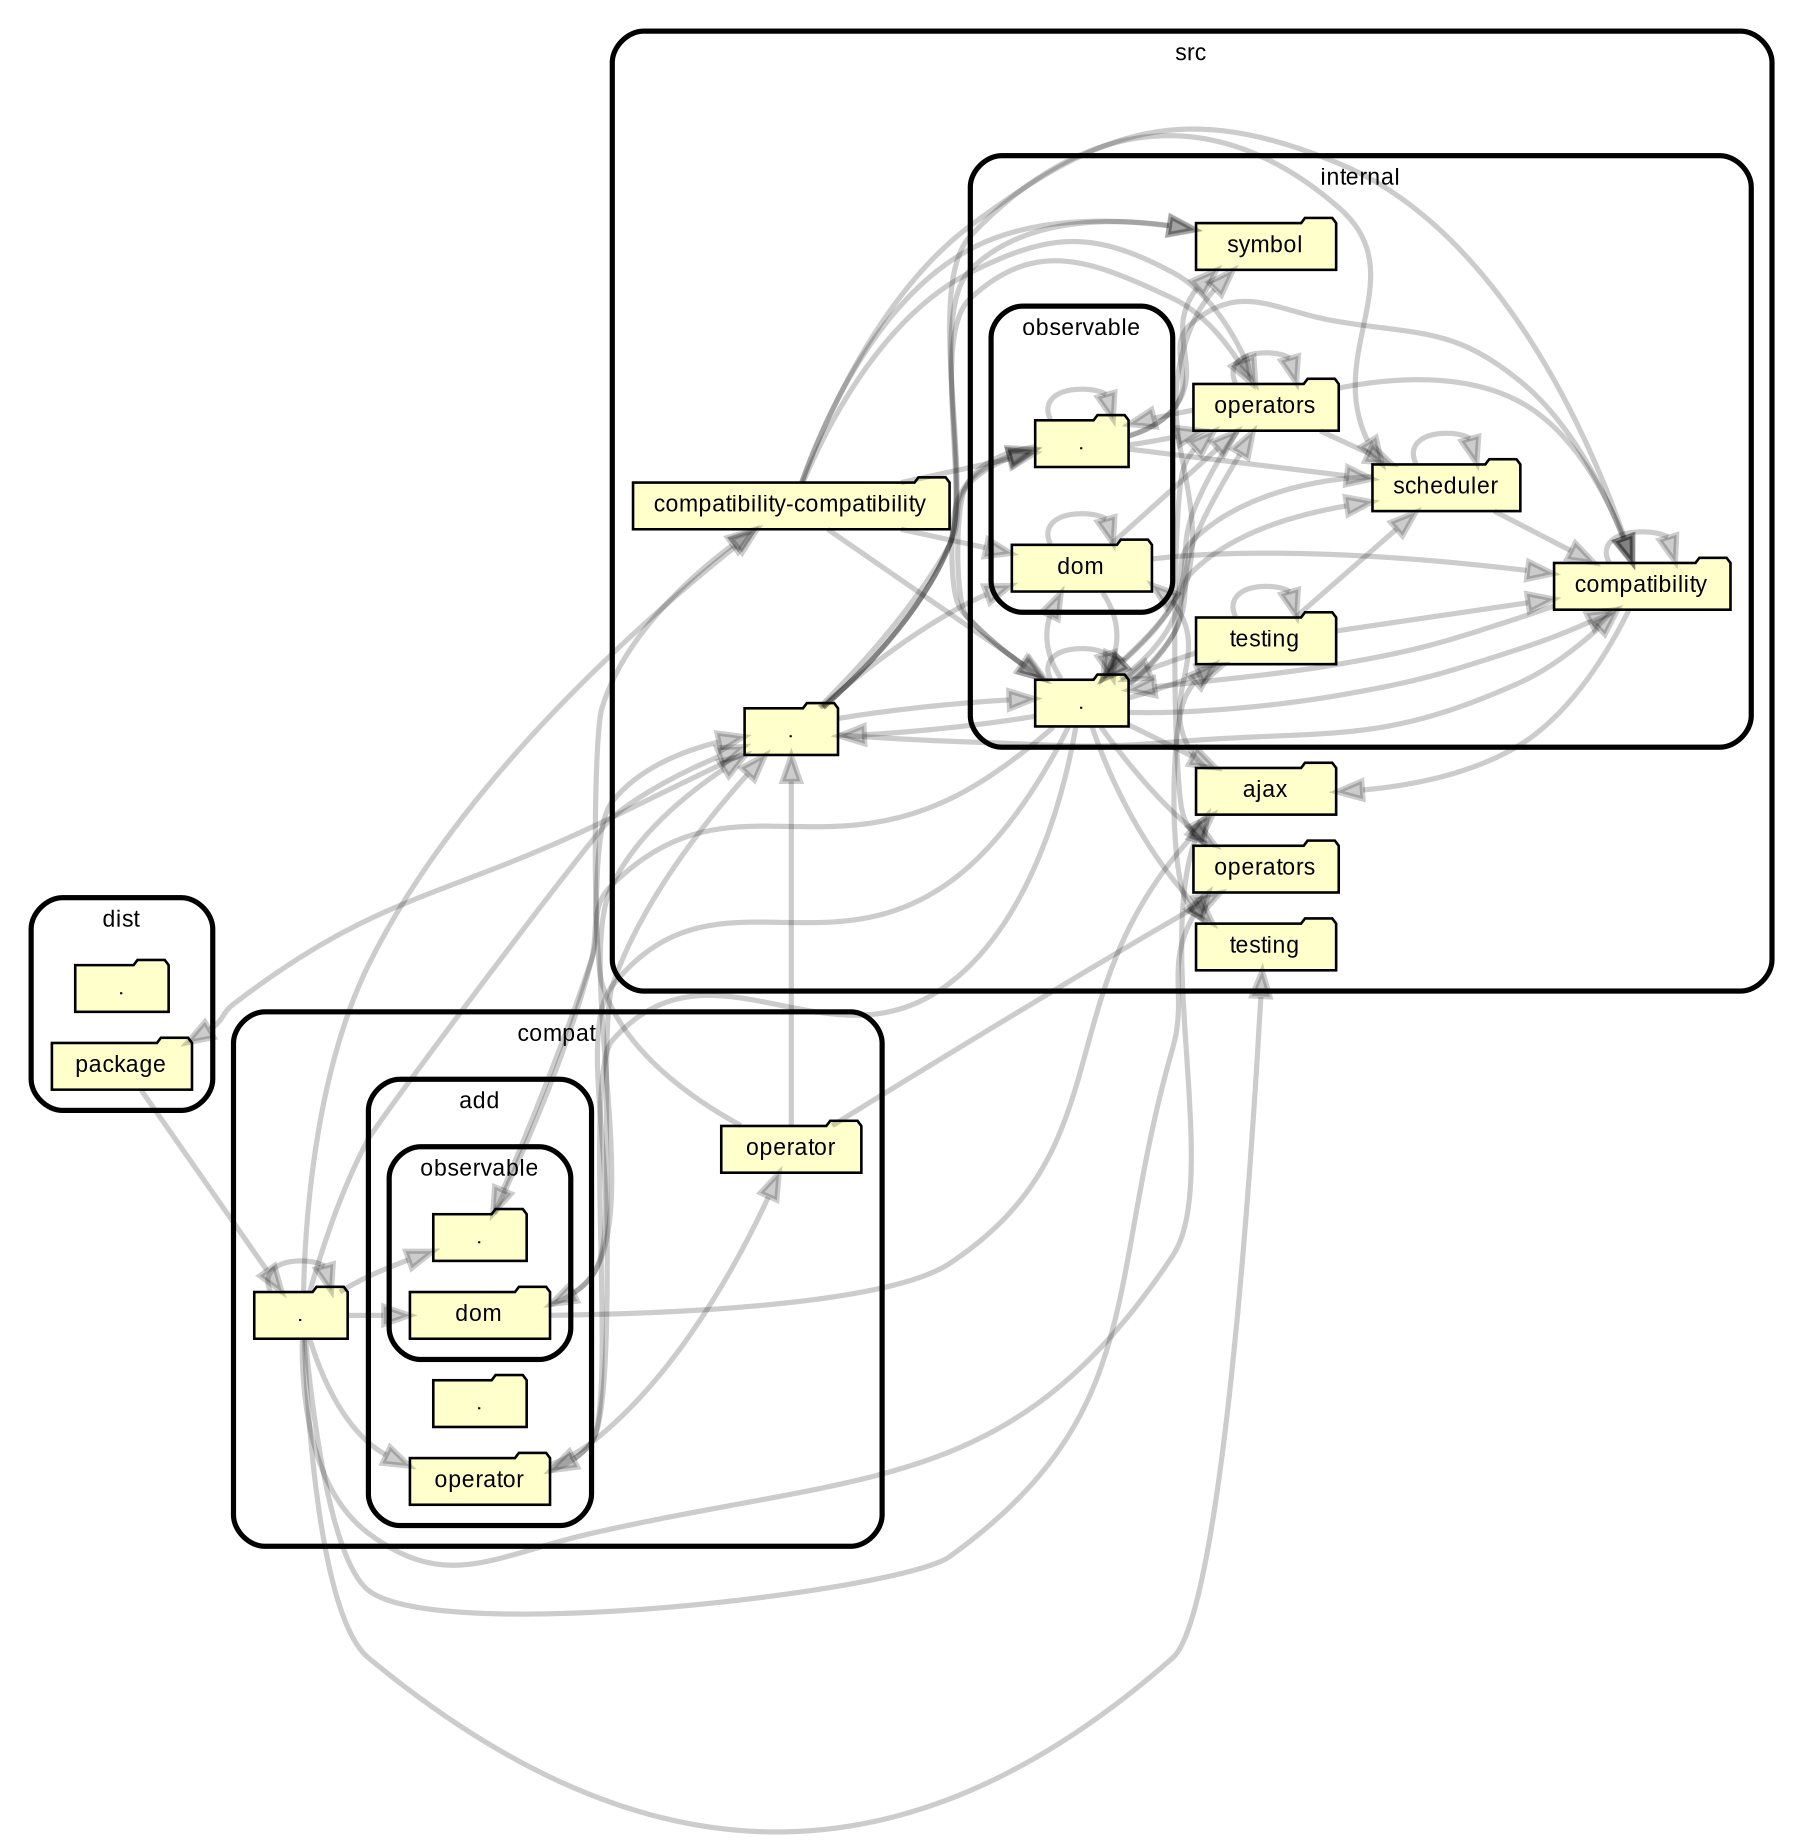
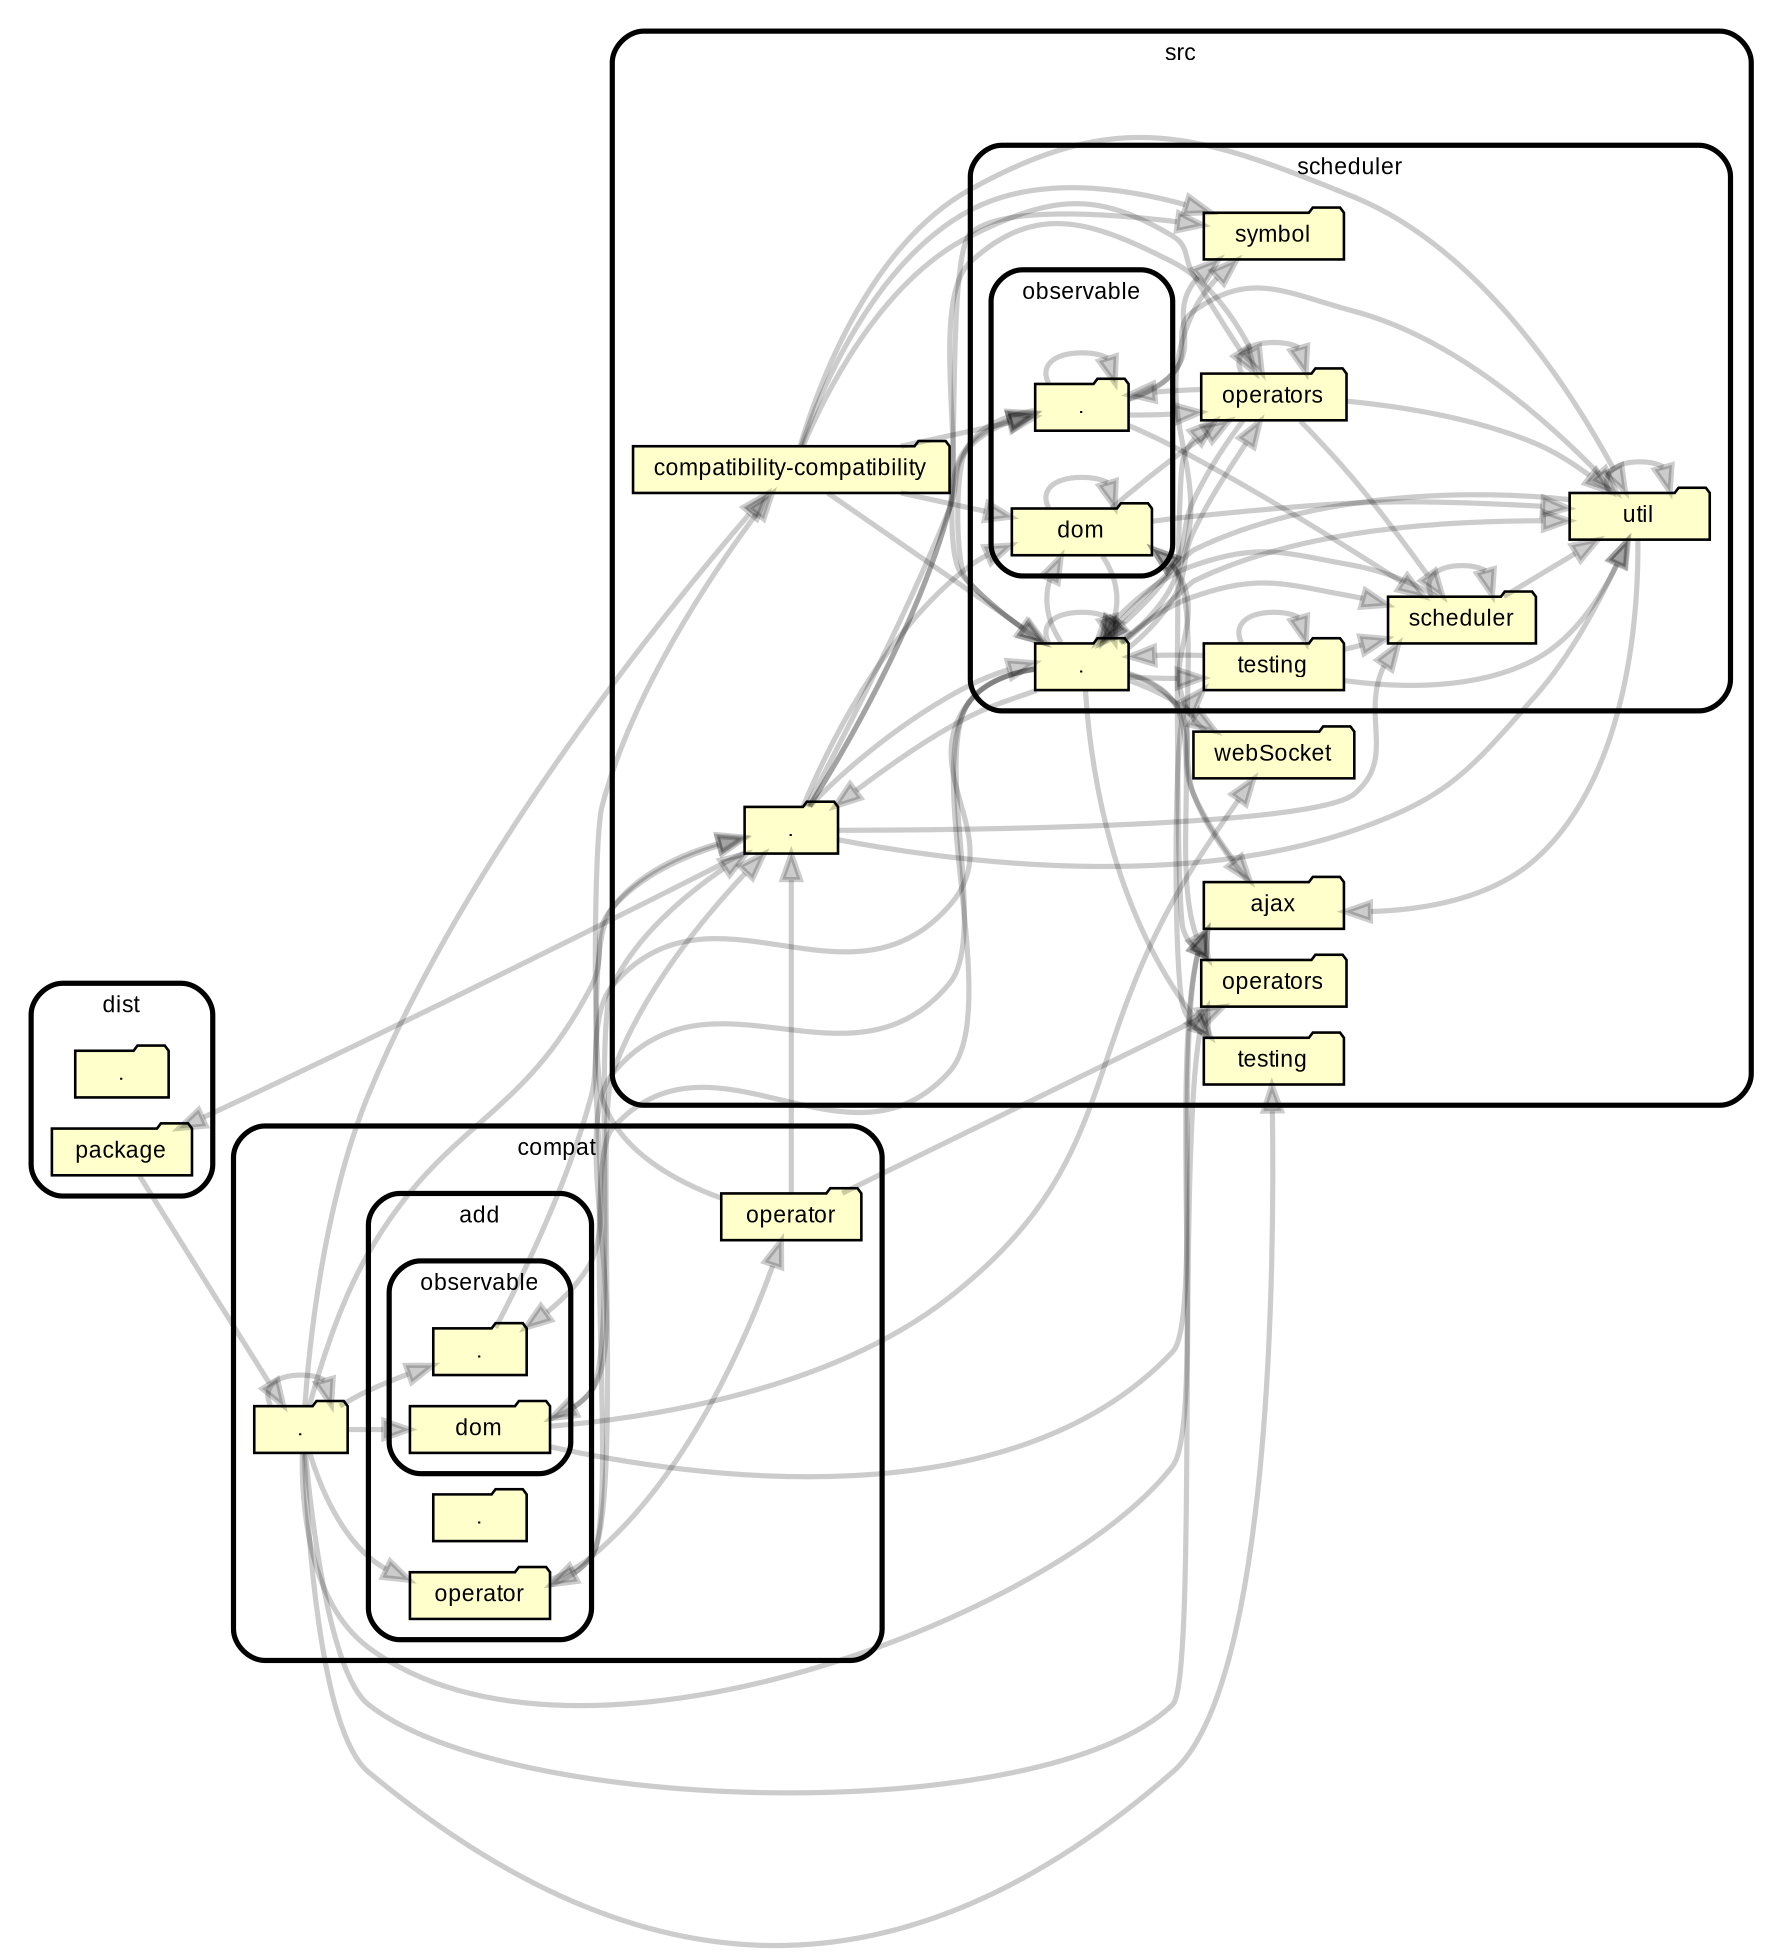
cluster "internal": label "internal" -> "scheduler"
node "compatibility": label "compatibility" -> "util"
node "webSocket": added
